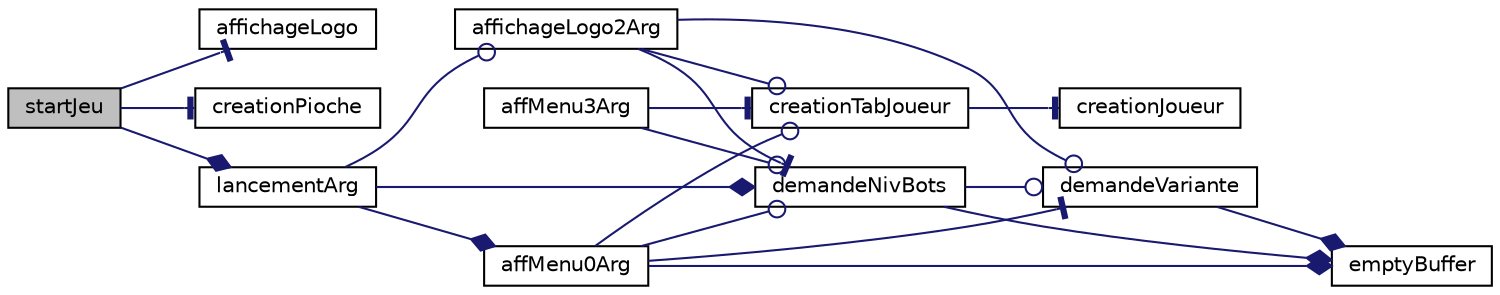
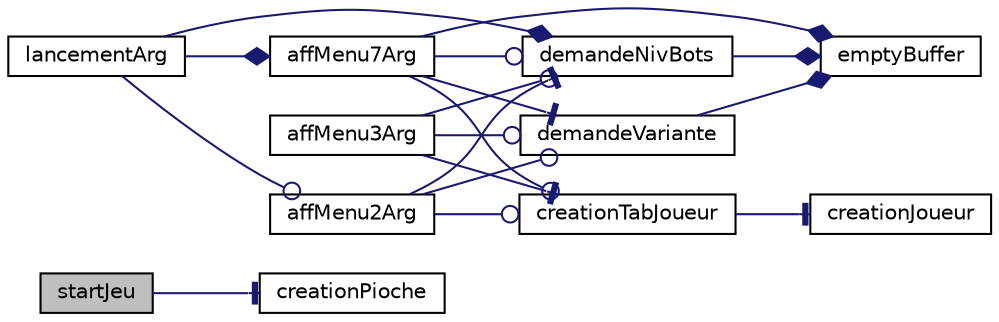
node "affichageLogo": removed
node "affichageLogo2Arg": label "affichageLogo2Arg" -> "affMenu2Arg"
edge "startJeu" -> "lancementArg": removed
edge "demandeNivBots" -> "demandeVariante": now "affMenu3Arg" -> "demandeVariante"
node "affMenu0Arg": label "affMenu0Arg" -> "affMenu7Arg"
